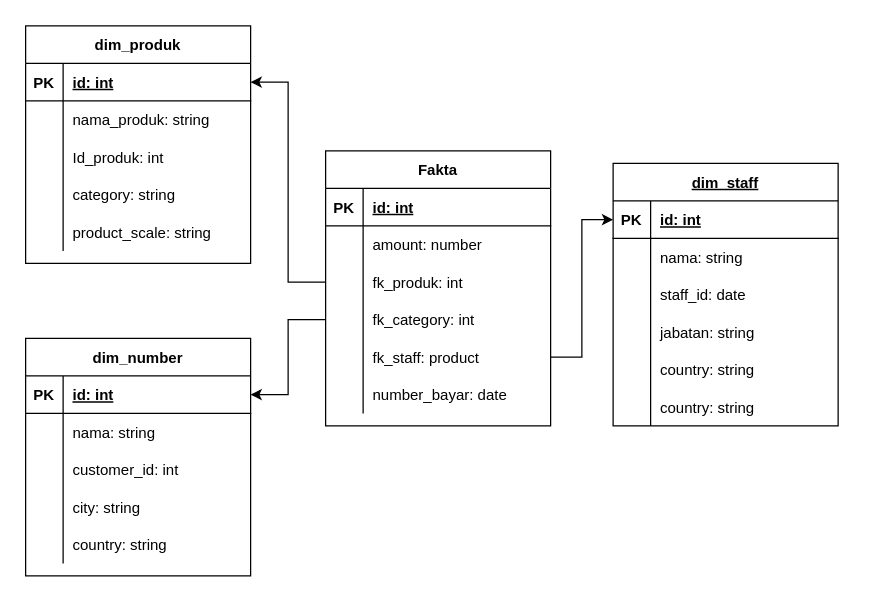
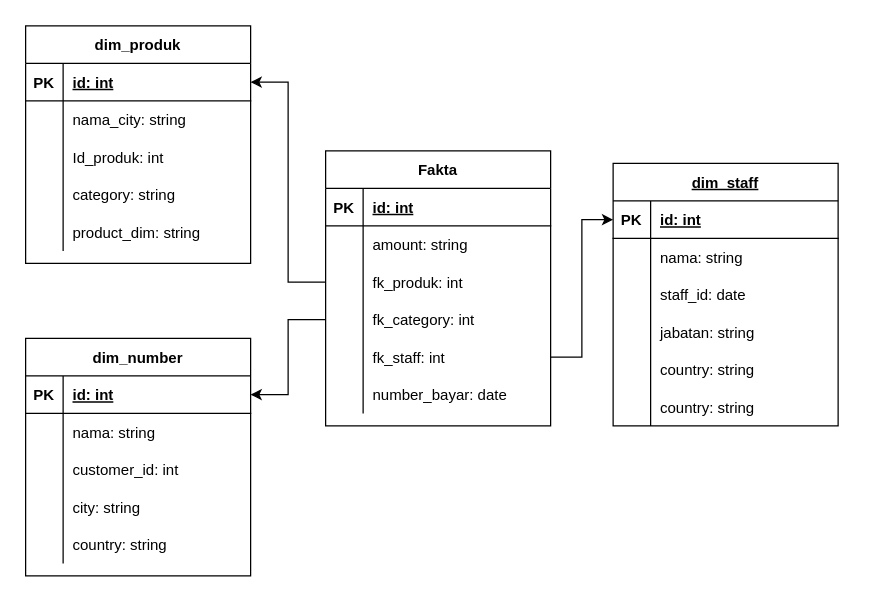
node "nama_produk: string": label "nama_produk: string" -> "nama_city: string"
node "product_scale: string": label "product_scale: string" -> "product_dim: string"
node "amount: number": label "amount: number" -> "amount: string"
node "fk_staff: product": label "fk_staff: product" -> "fk_staff: int"
